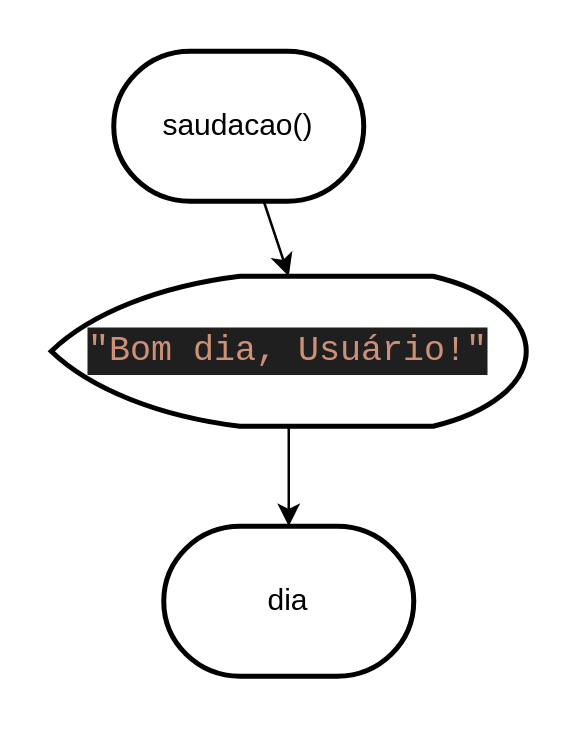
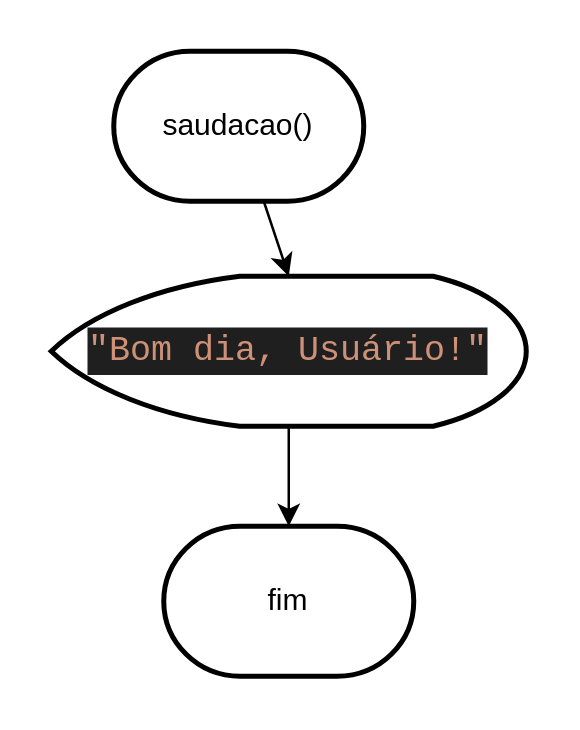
node "dia": label "dia" -> "fim"
